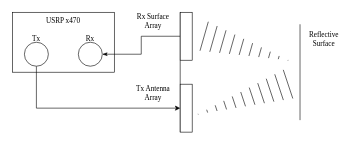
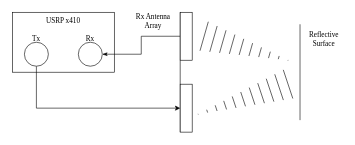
node "USRP x470": label "USRP x470" -> "USRP x410"
node "Rx Surface Array": label "Rx Surface Array" -> "Rx Antenna Array"
node "Tx Antenna Array": removed
